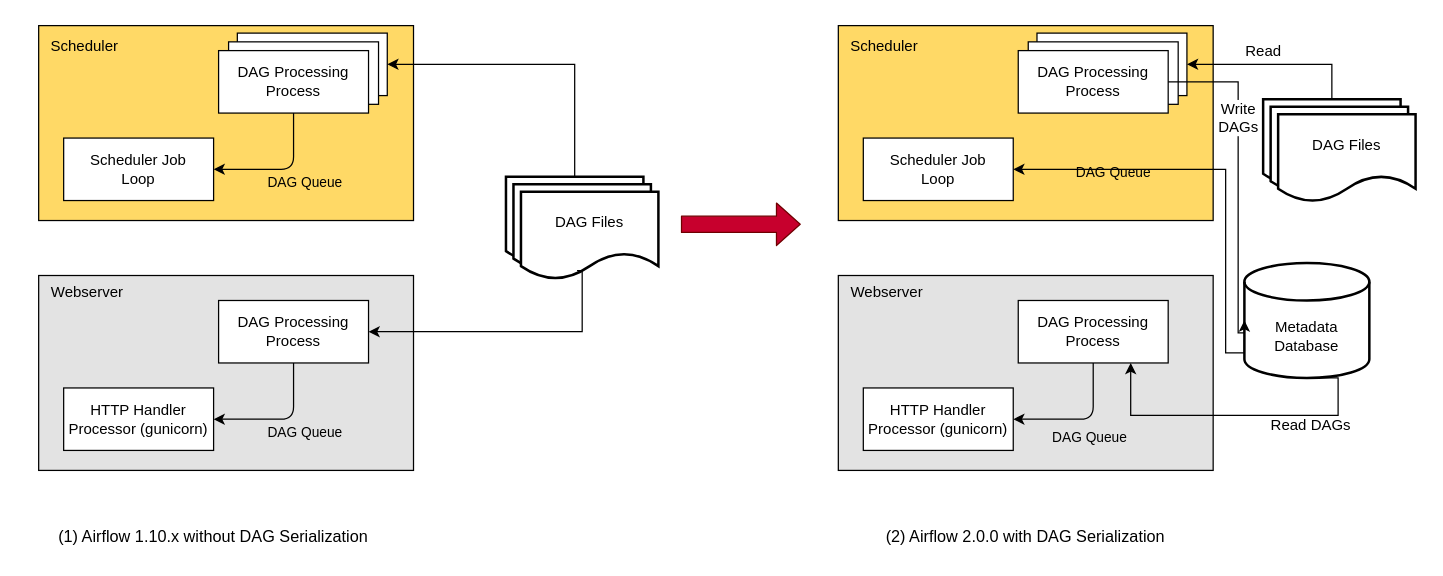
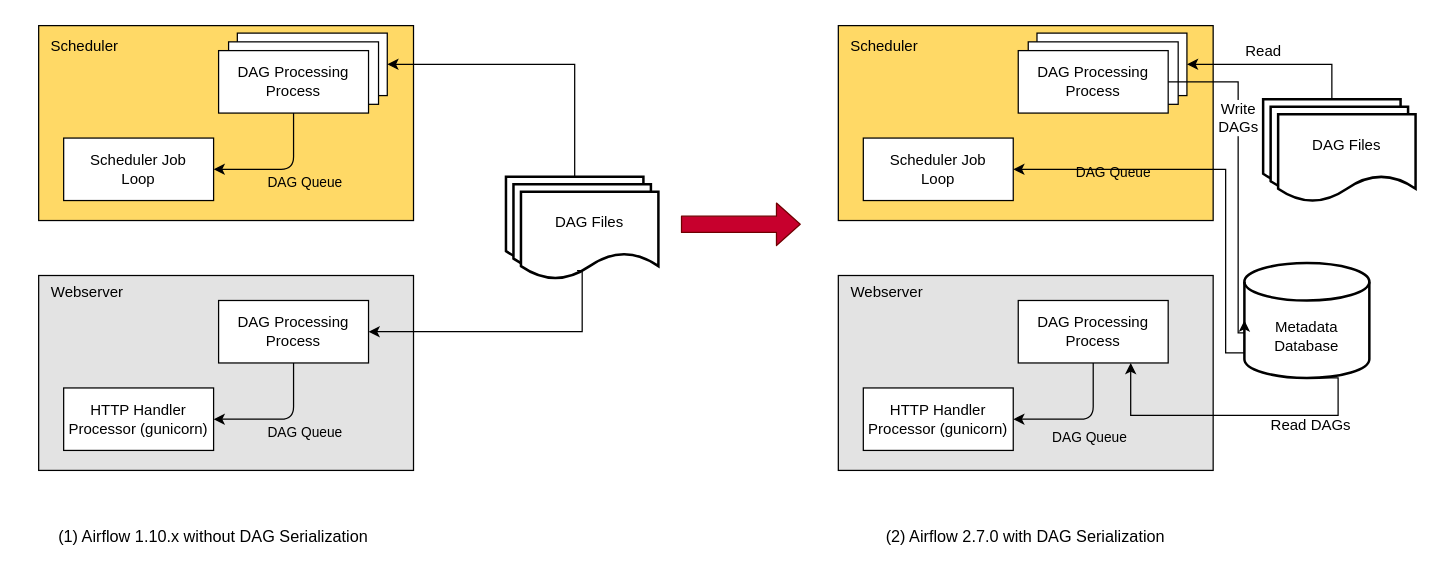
node "(2) Airflow 2.0.0 with DAG Serialization": label "(2) Airflow 2.0.0 with DAG Serialization" -> "(2) Airflow 2.7.0 with DAG Serialization"
